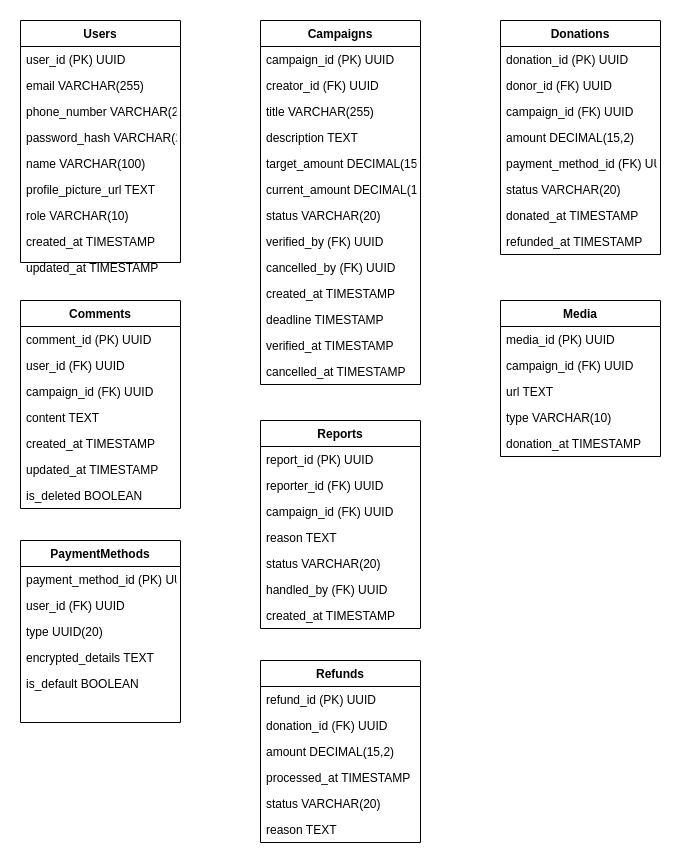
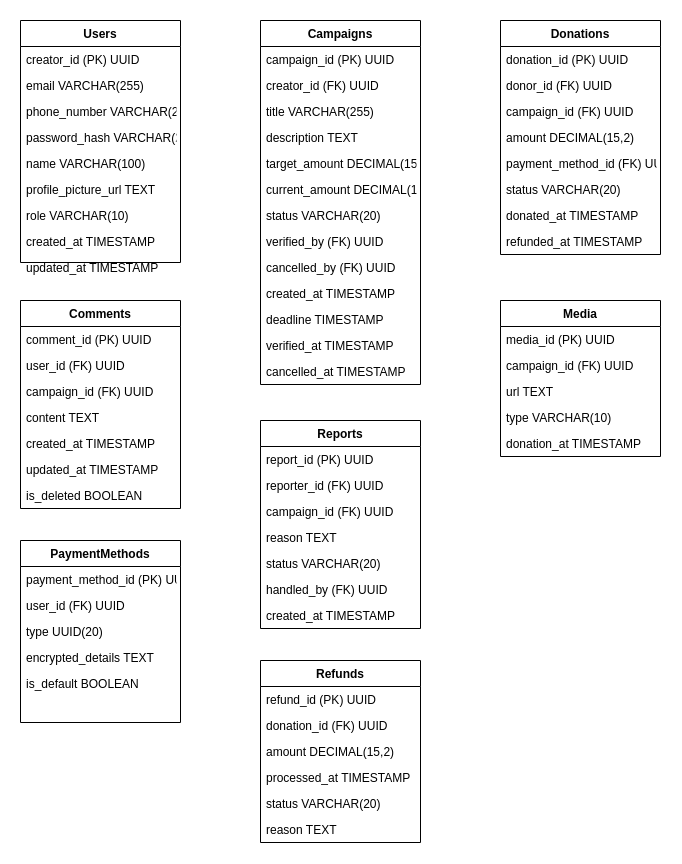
node "user_id (PK) UUID": label "user_id (PK) UUID" -> "creator_id (PK) UUID"
